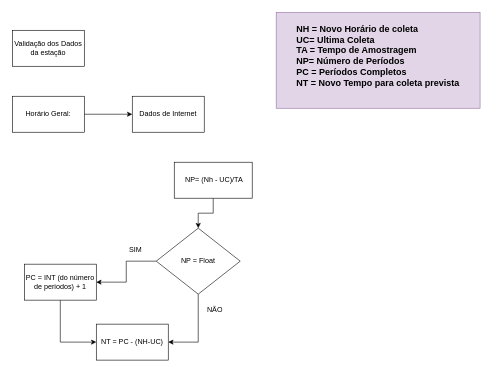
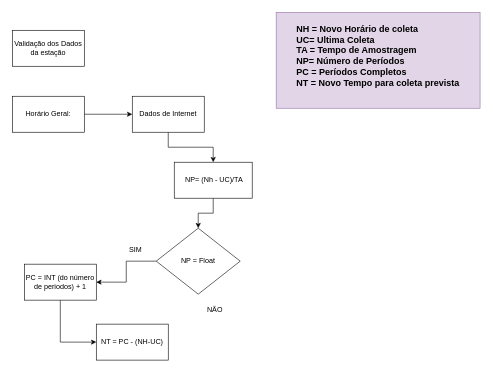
edge "Dados de Internet" -> "NP= (Nh - UC)/TA": added
edge "NP = Float" -> "NT = PC - (NH-UC)": removed
